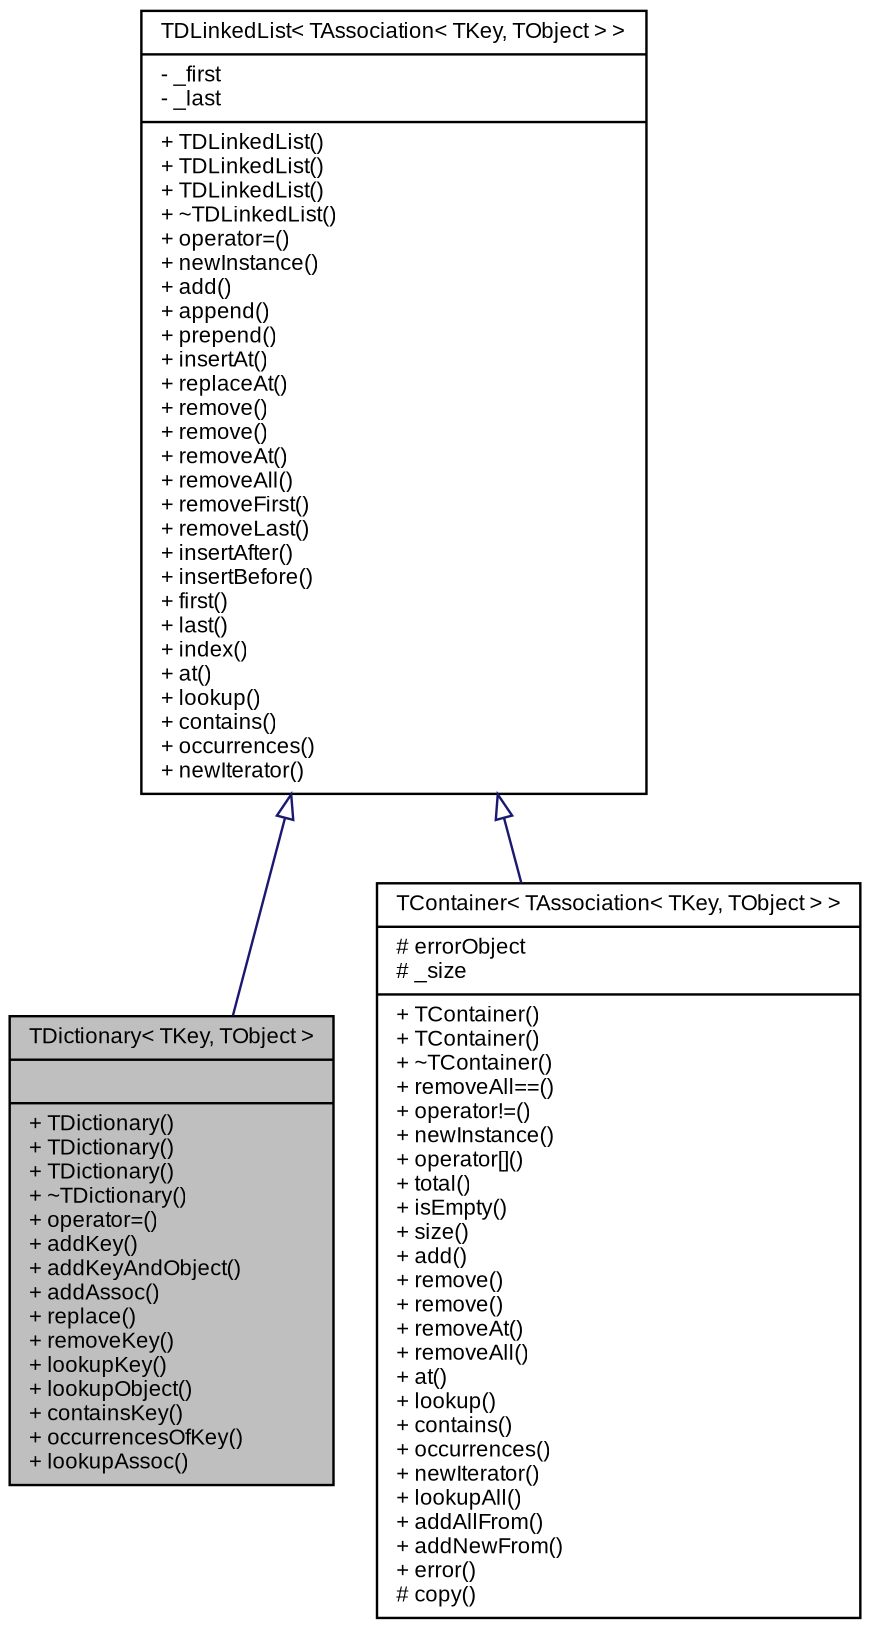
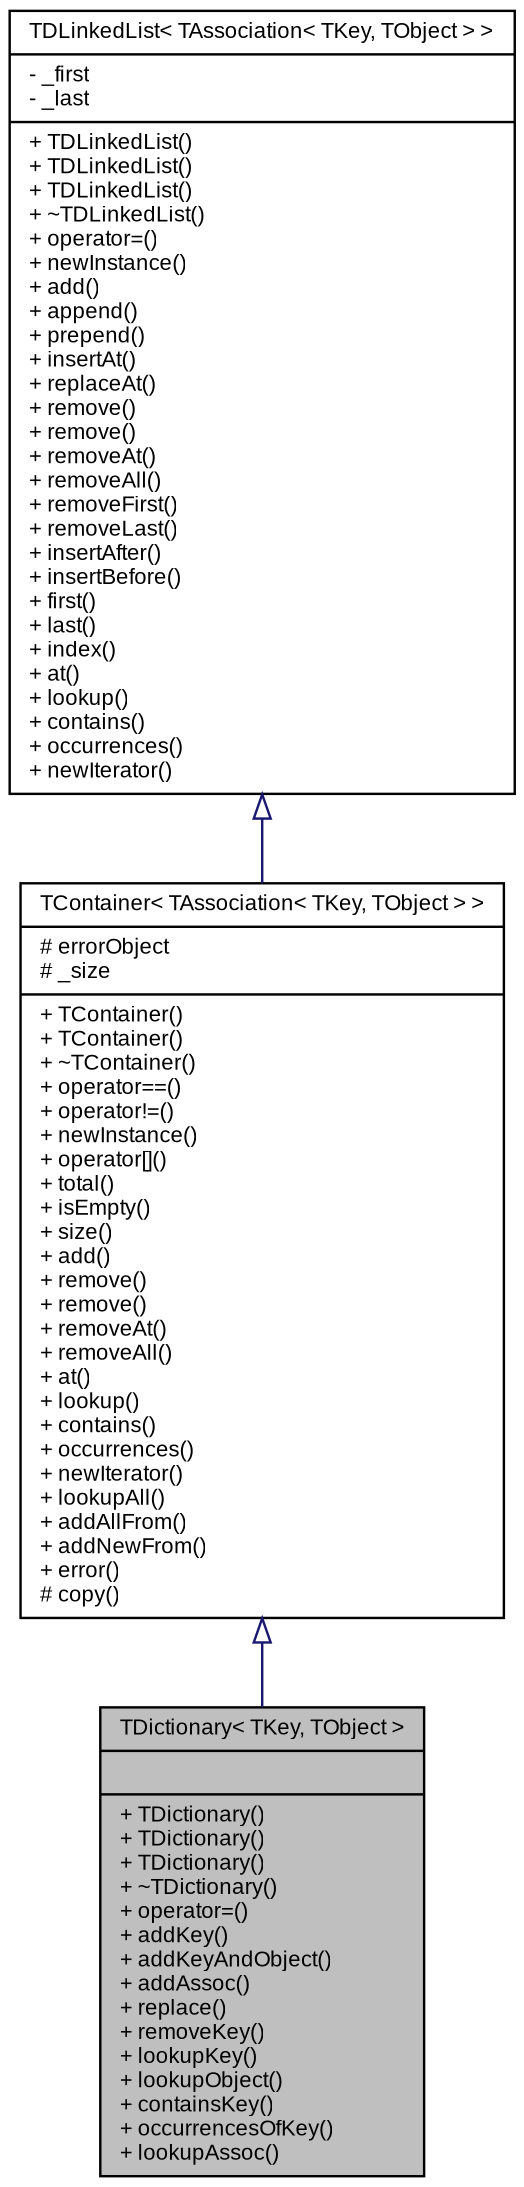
edge "TDictionary< TKey, TObject >" -> "TDLinkedList< TAssociation< TKey, TObject > >": now "TDictionary< TKey, TObject >" -> "TContainer< TAssociation< TKey, TObject > >"
node "TContainer< TAssociation< TKey, TObject > >": text "+ removeAll==()" -> "+ operator==()"
